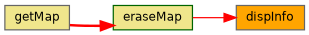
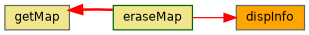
edge "getMap" -> "eraseMap": reversed
